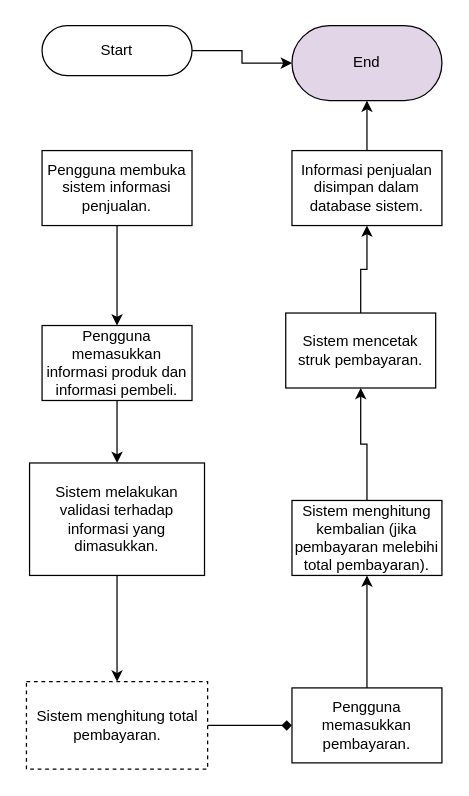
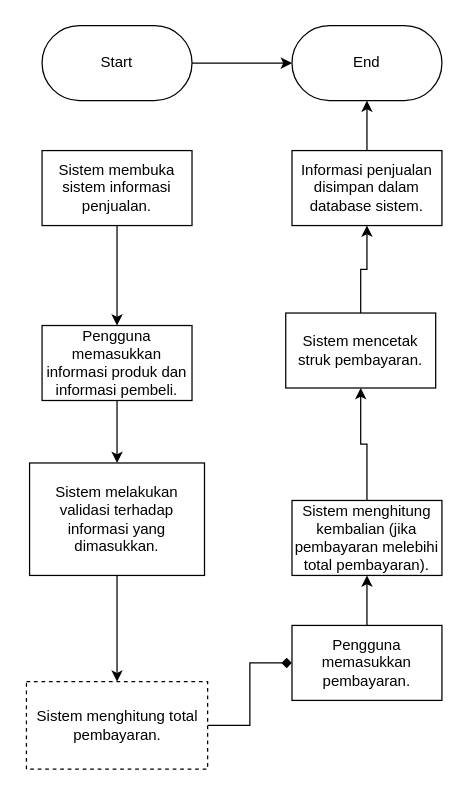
node "Start": size 150x50 -> 150x75
node "End": fillcolor #e1d5e7 -> #ffffff
node "Pengguna membuka sistem informasi penjualan.": label "Pengguna membuka sistem informasi penjualan." -> "Sistem membuka sistem informasi penjualan."
node "Pengguna memasukkan pembayaran.": moved (367, 726) -> (367, 663)
